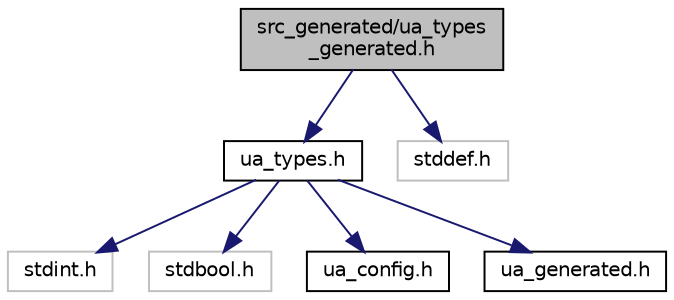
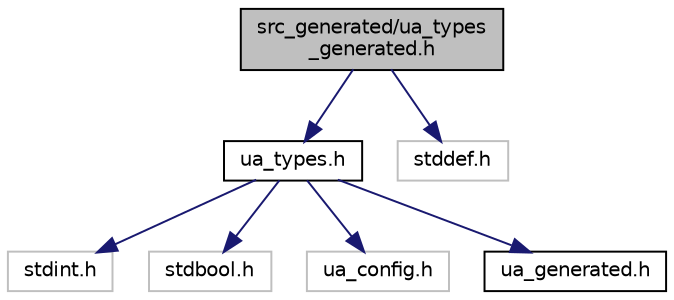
node "ua_config.h": color black -> grey75
